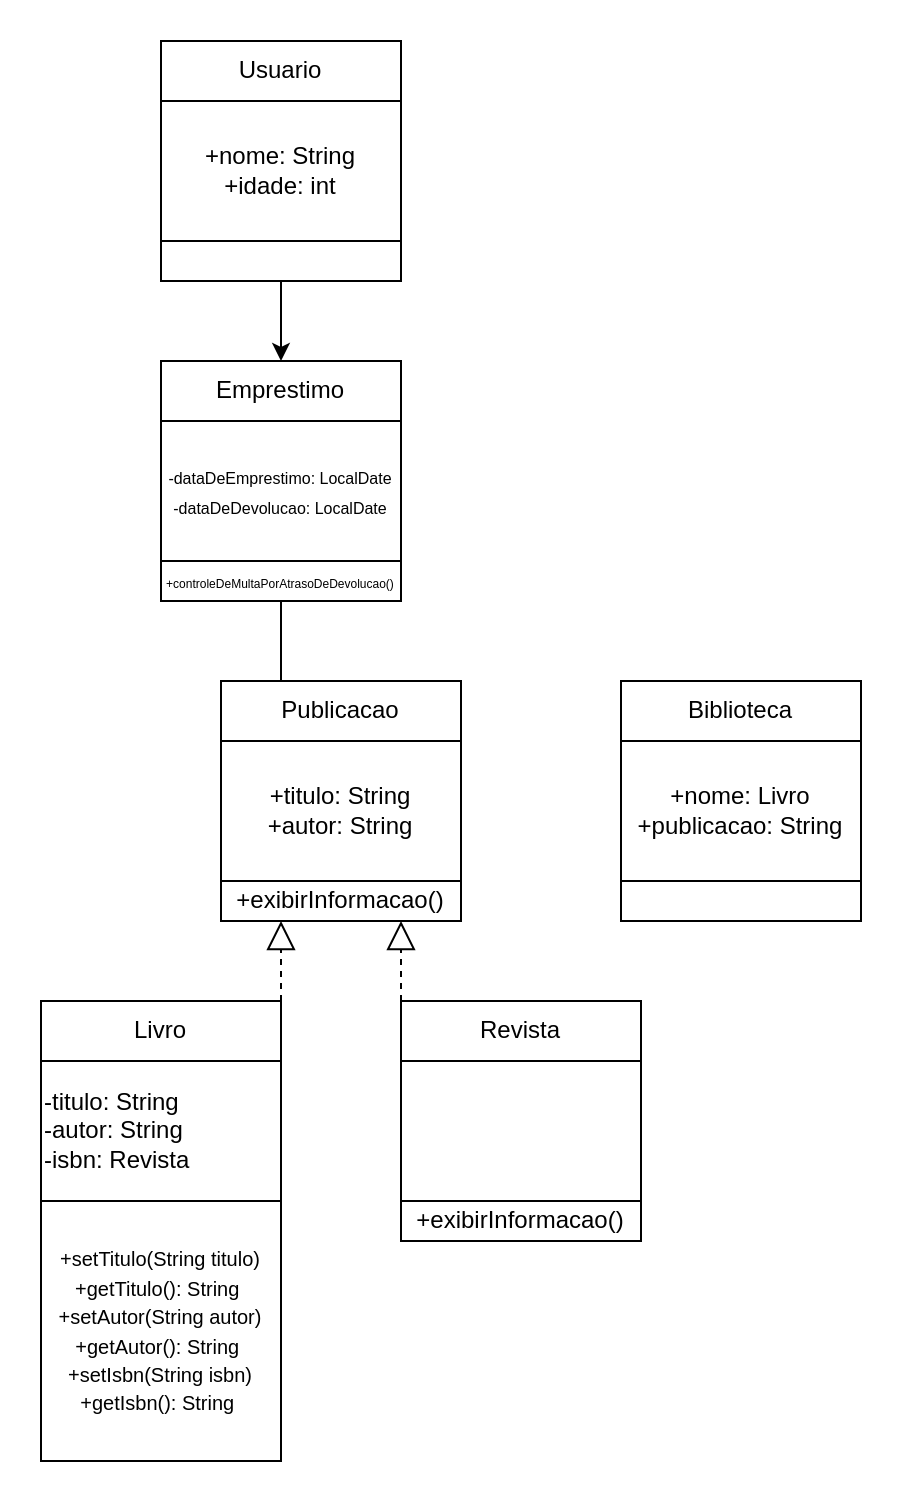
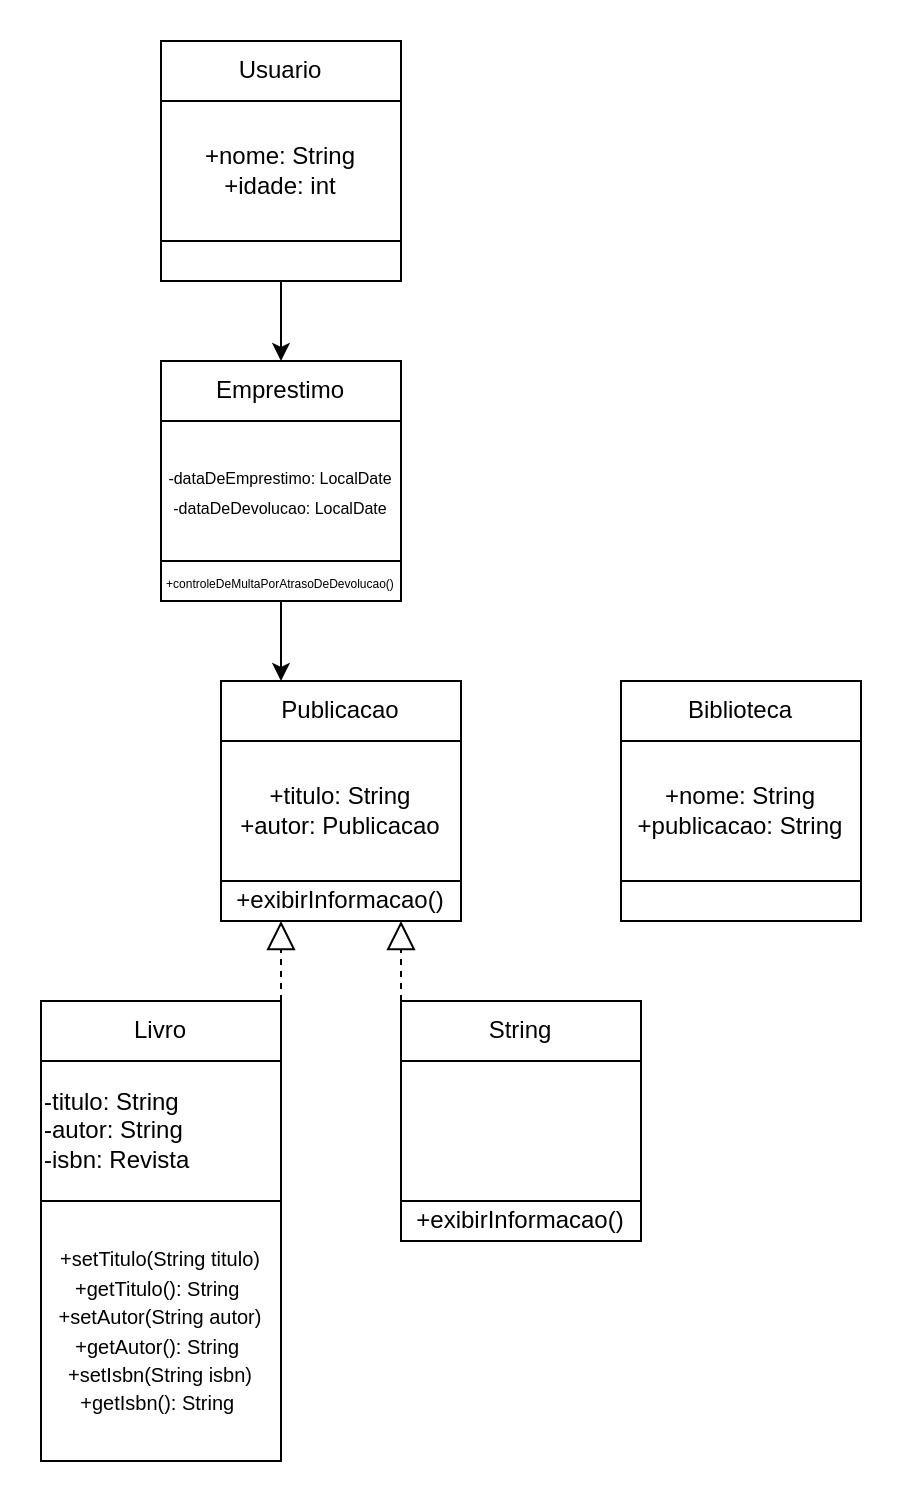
edge "+controleDeMultaPorAtrasoDeDevolucao()" -- "Publicacao": arrowhead none -> classic
node "+titulo: String +autor: String": label "+titulo: String +autor: String" -> "+titulo: String +autor: Publicacao"
node "+nome: Livro +publicacao: String": label "+nome: Livro +publicacao: String" -> "+nome: String +publicacao: String"
node "Revista": label "Revista" -> "String"
